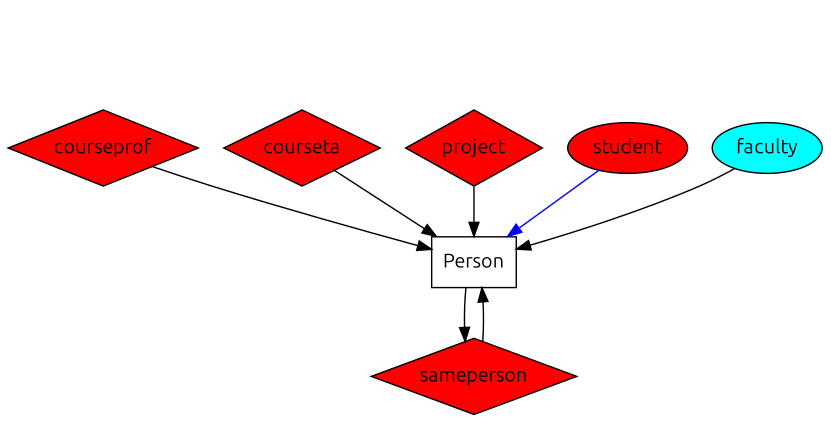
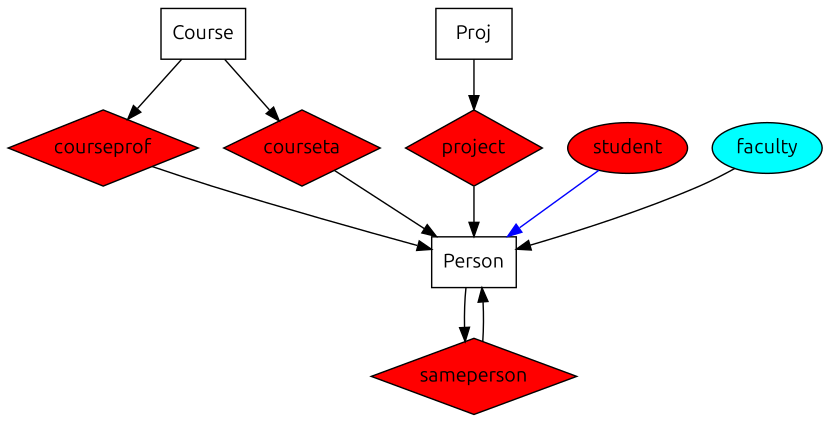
node "Course": added
node "Proj": added
